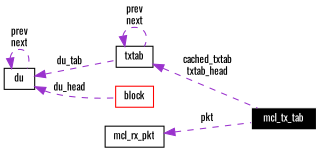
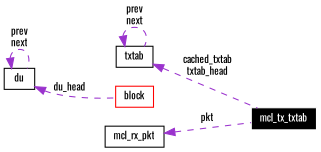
edge "txtab" -> "du": removed, label "du_tab"
node "mcl_tx_tab": label "mcl_tx_tab" -> "mcl_tx_txtab"
